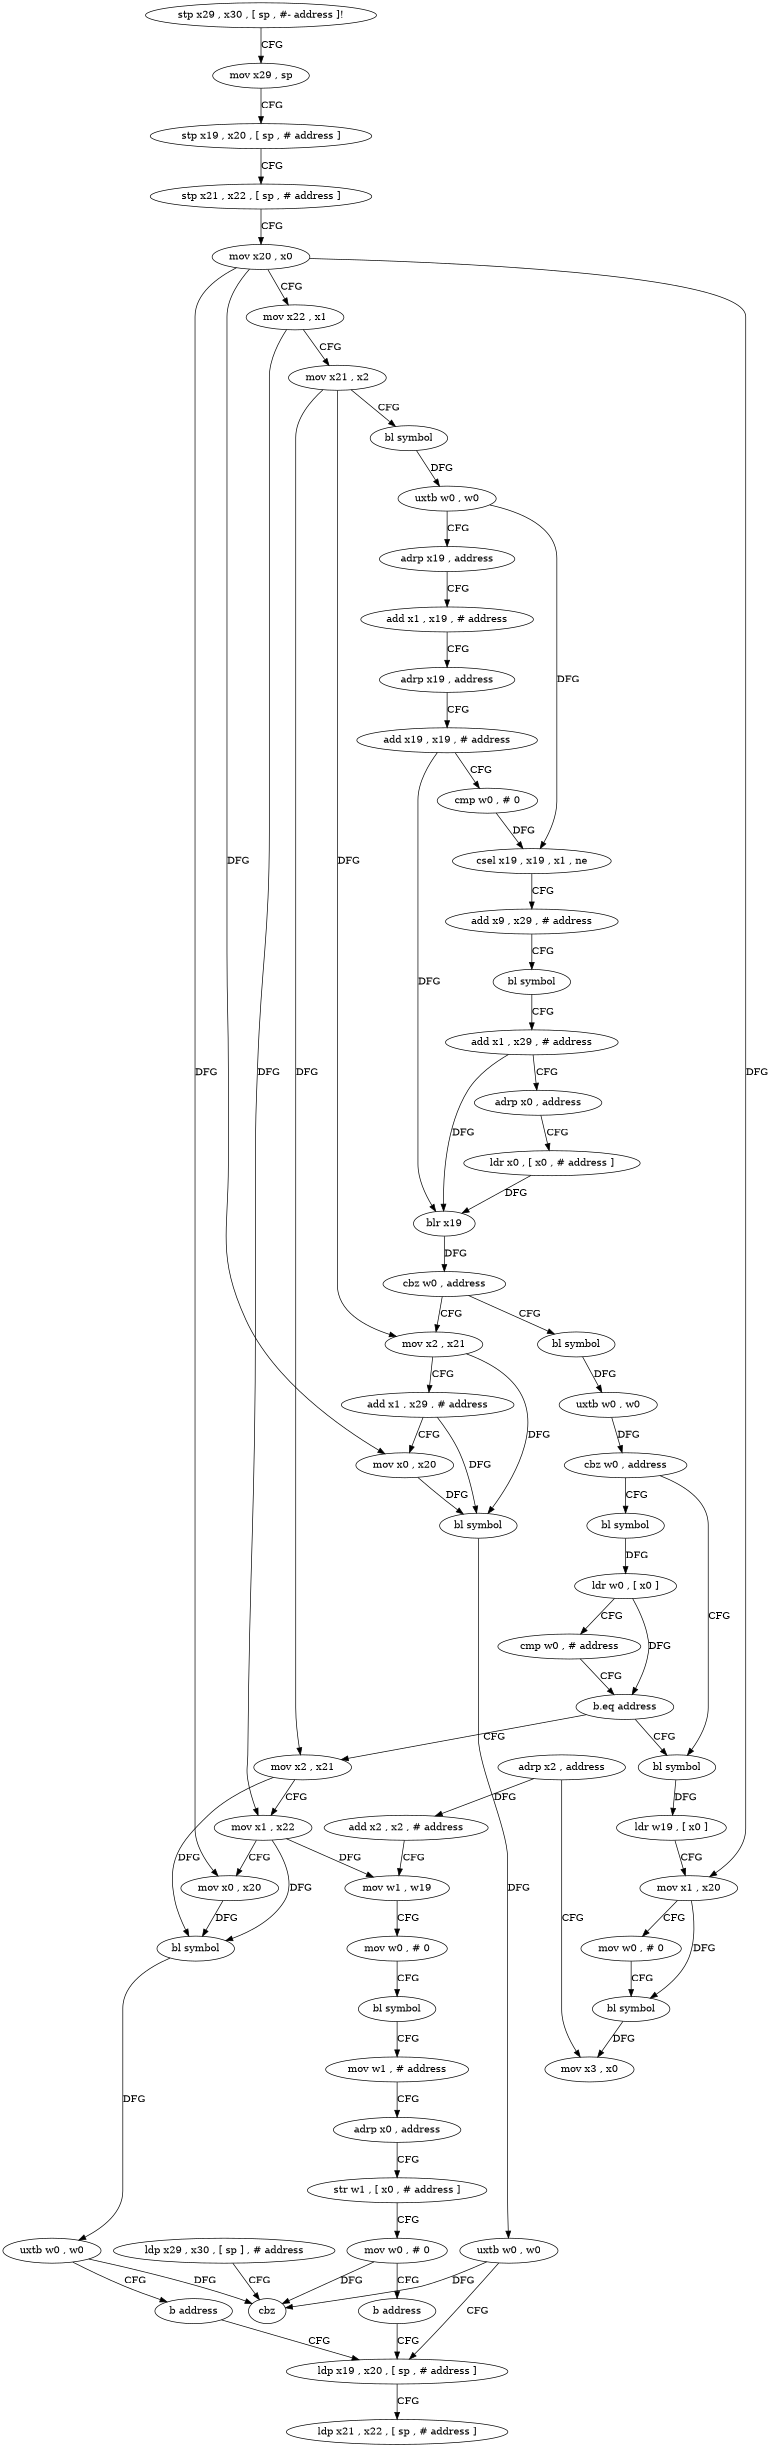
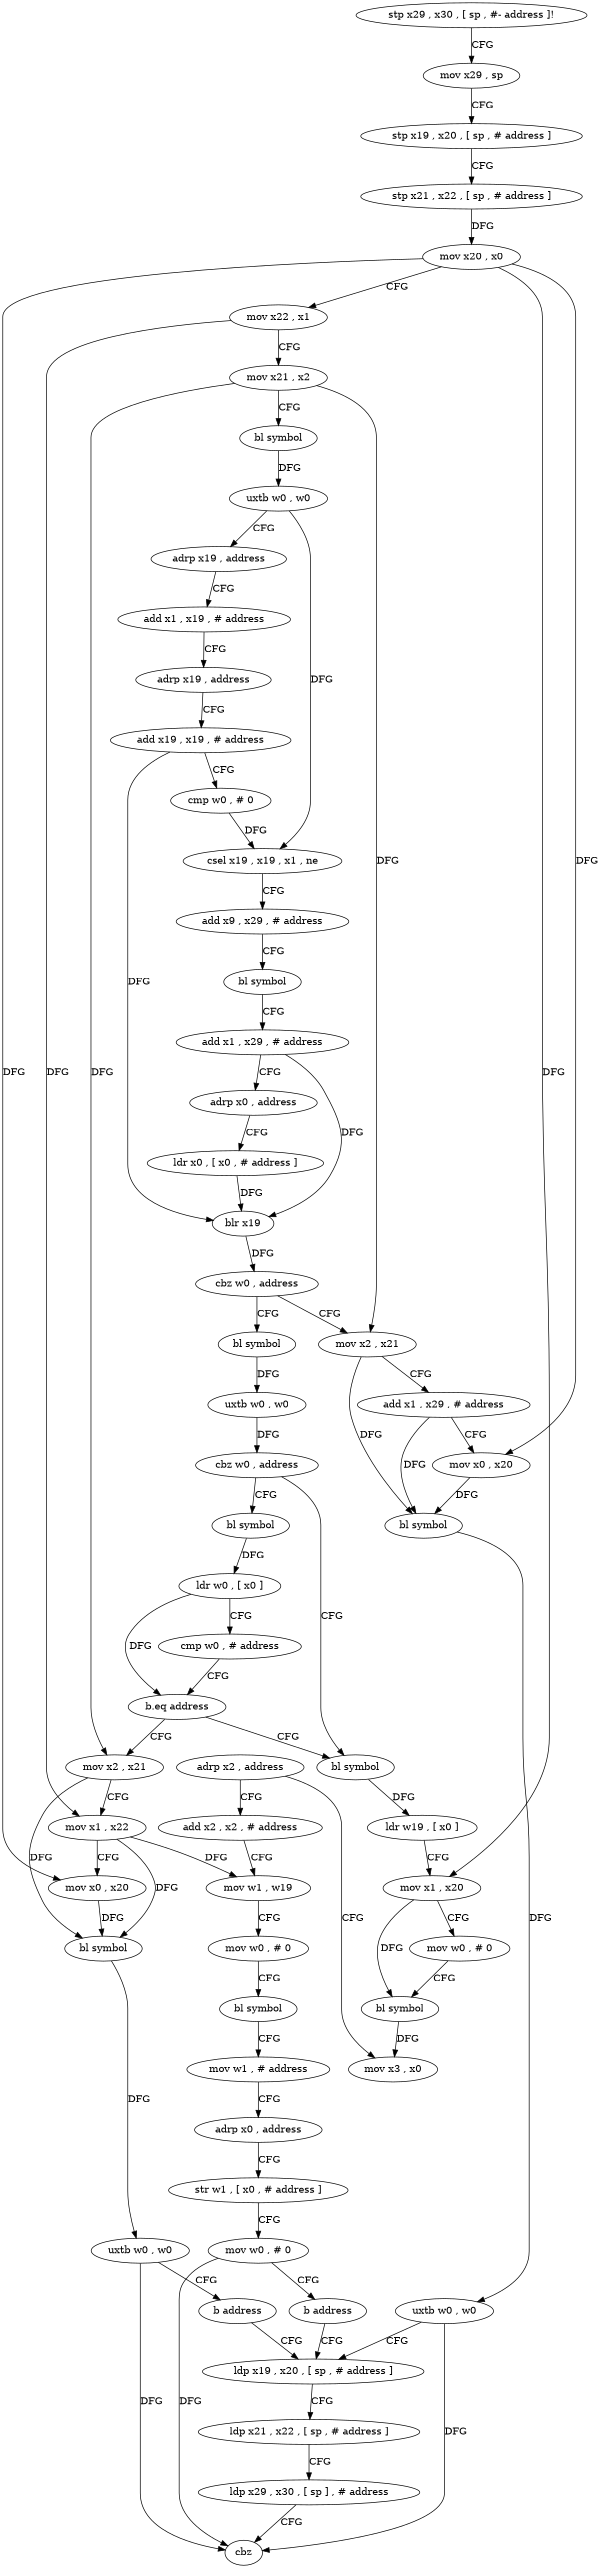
edge "stp x21 , x22 , [ sp , # address ]" -> "mov x20 , x0": label "CFG" -> "DFG"
edge "adrp x2 , address" -> "add x2 , x2 , # address": label "DFG" -> "CFG"
edge "ldp x21 , x22 , [ sp , # address ]" -> "ldp x29 , x30 , [ sp ] , # address": added, label "CFG"
